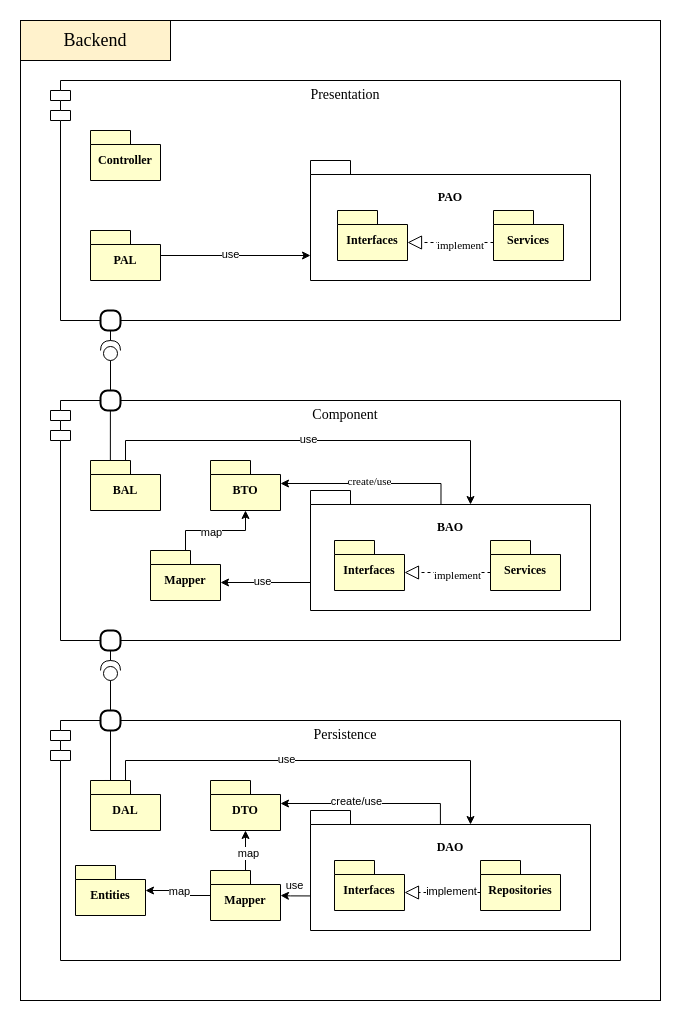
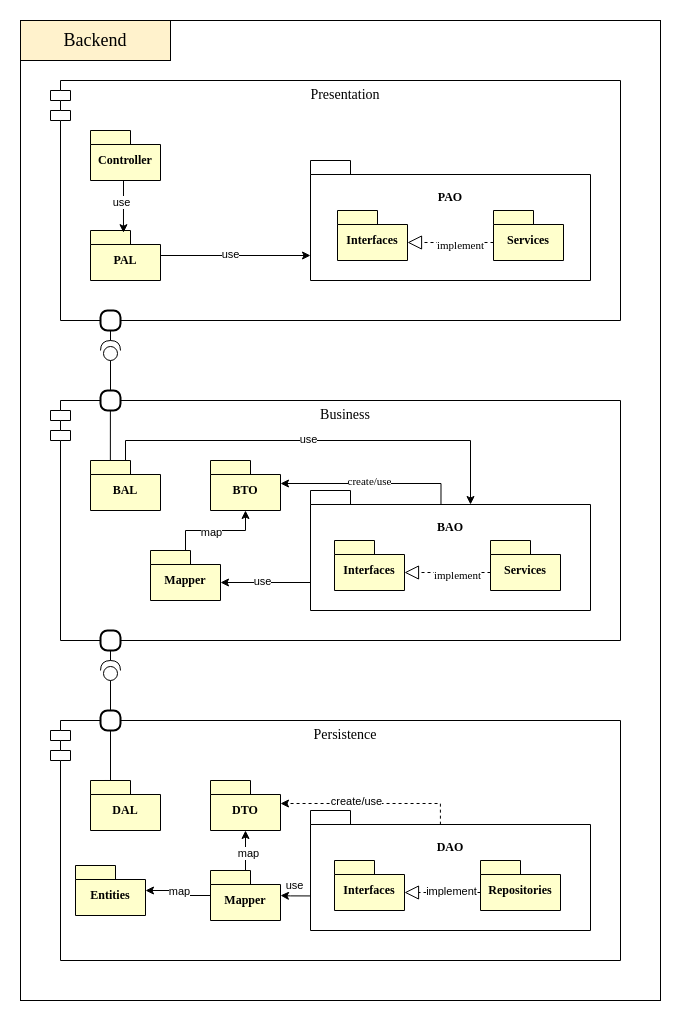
edge "Controller" -> "PAL": added, label "use"
node "Component": label "Component" -> "Business"
edge "DAL" -> "DAO": removed, label "use"
edge "DAO" -> "DTO": style solid -> dashed
